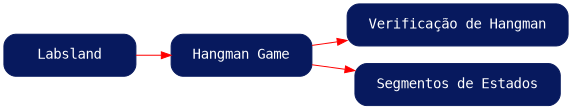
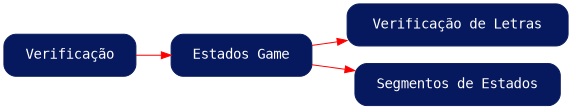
node "Verificação de Hangman": label "Verificação de Hangman" -> "Verificação de Letras"
node "Labsland": label "Labsland" -> "Verificação"
node "Hangman Game": label "Hangman Game" -> "Estados Game"
